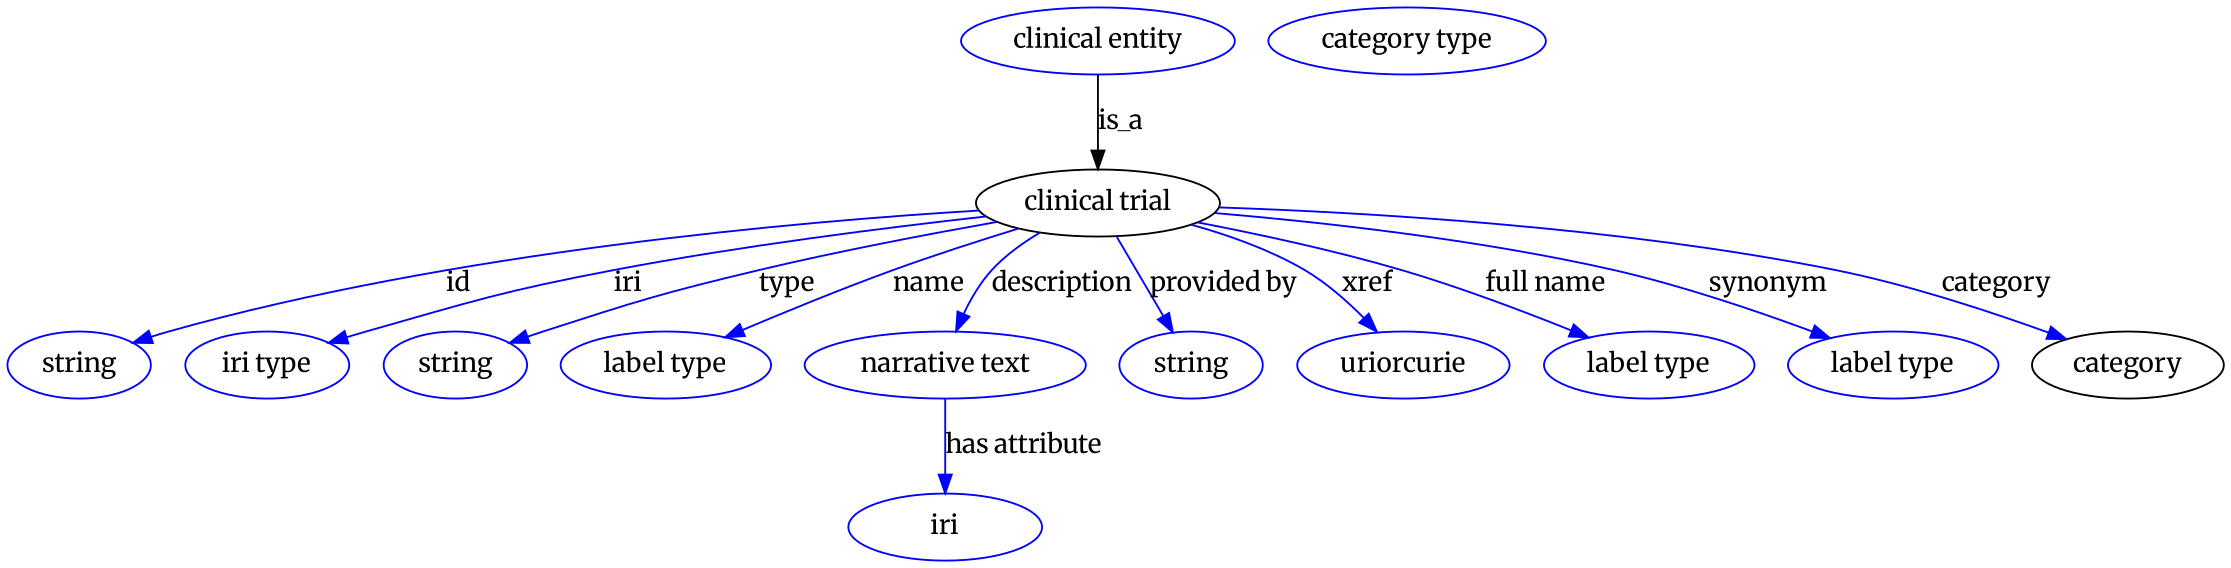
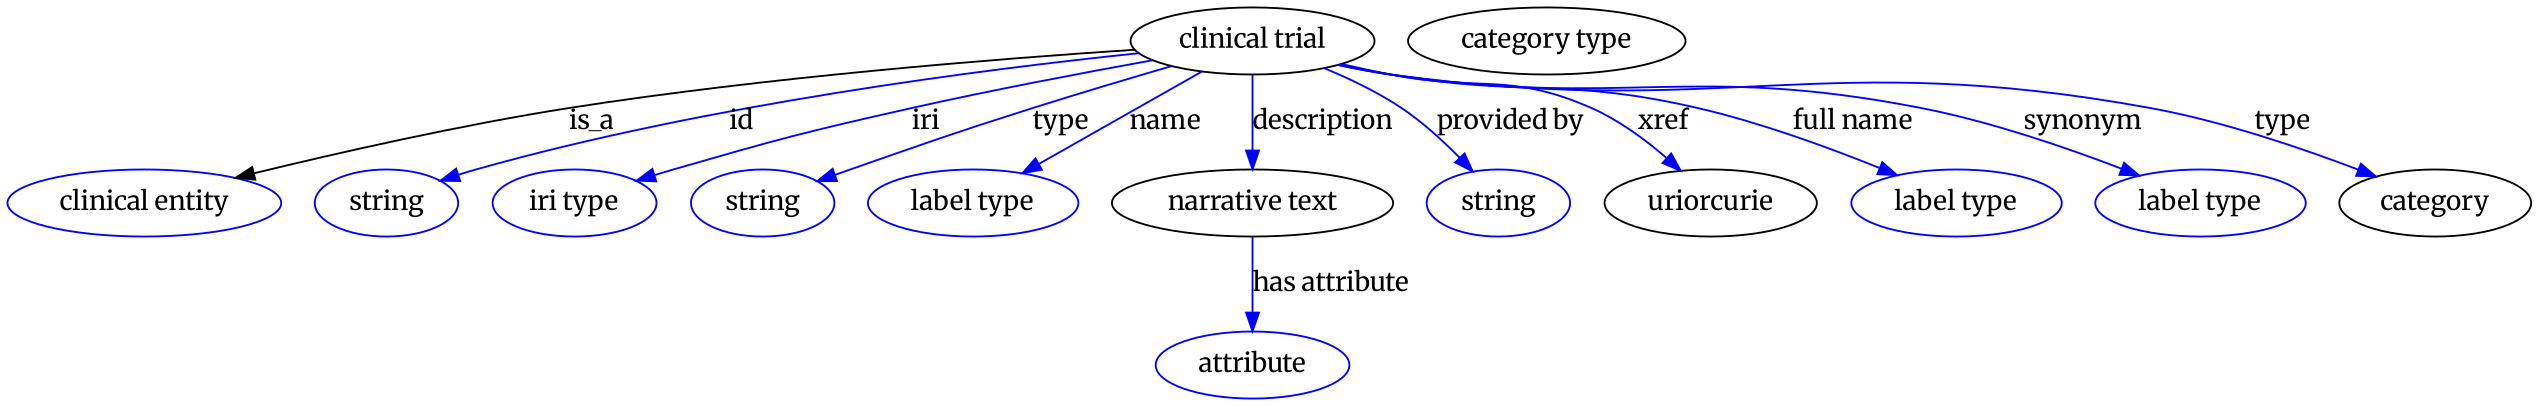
node "category type": color blue -> black
edge "clinical entity" -> "clinical trial": reversed
edge "clinical trial" -> "category": label "category" -> "type"
node "narrative text": color blue -> black
node "uriorcurie": color blue -> black
node "iri": label "iri" -> "attribute"
